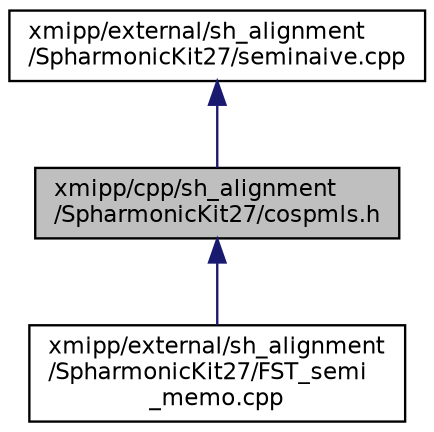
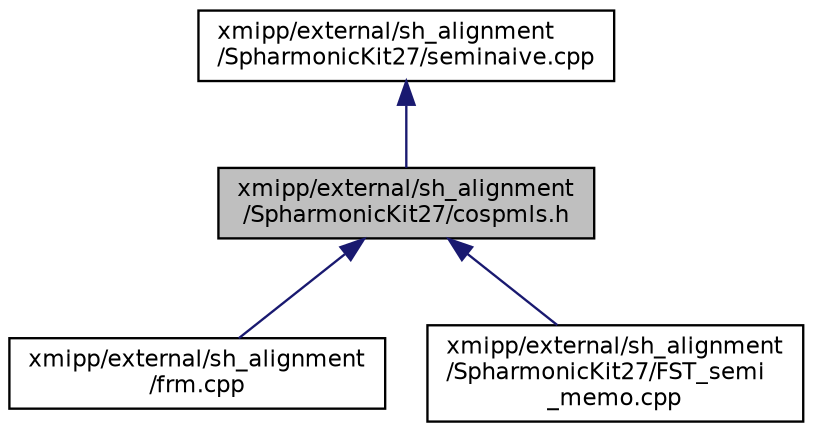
node "xmipp/cpp/sh_alignment /SpharmonicKit27/cospmls.h": label "xmipp/cpp/sh_alignment /SpharmonicKit27/cospmls.h" -> "xmipp/external/sh_alignment /SpharmonicKit27/cospmls.h"
node "xmipp/external/sh_alignment /frm.cpp": added
